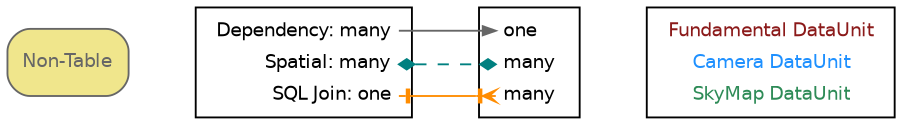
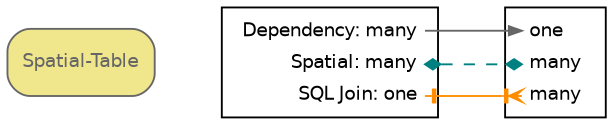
node "Non-Table": label "Non-Table" -> "Spatial-Table"
node "Fundamental DataUnit": removed
